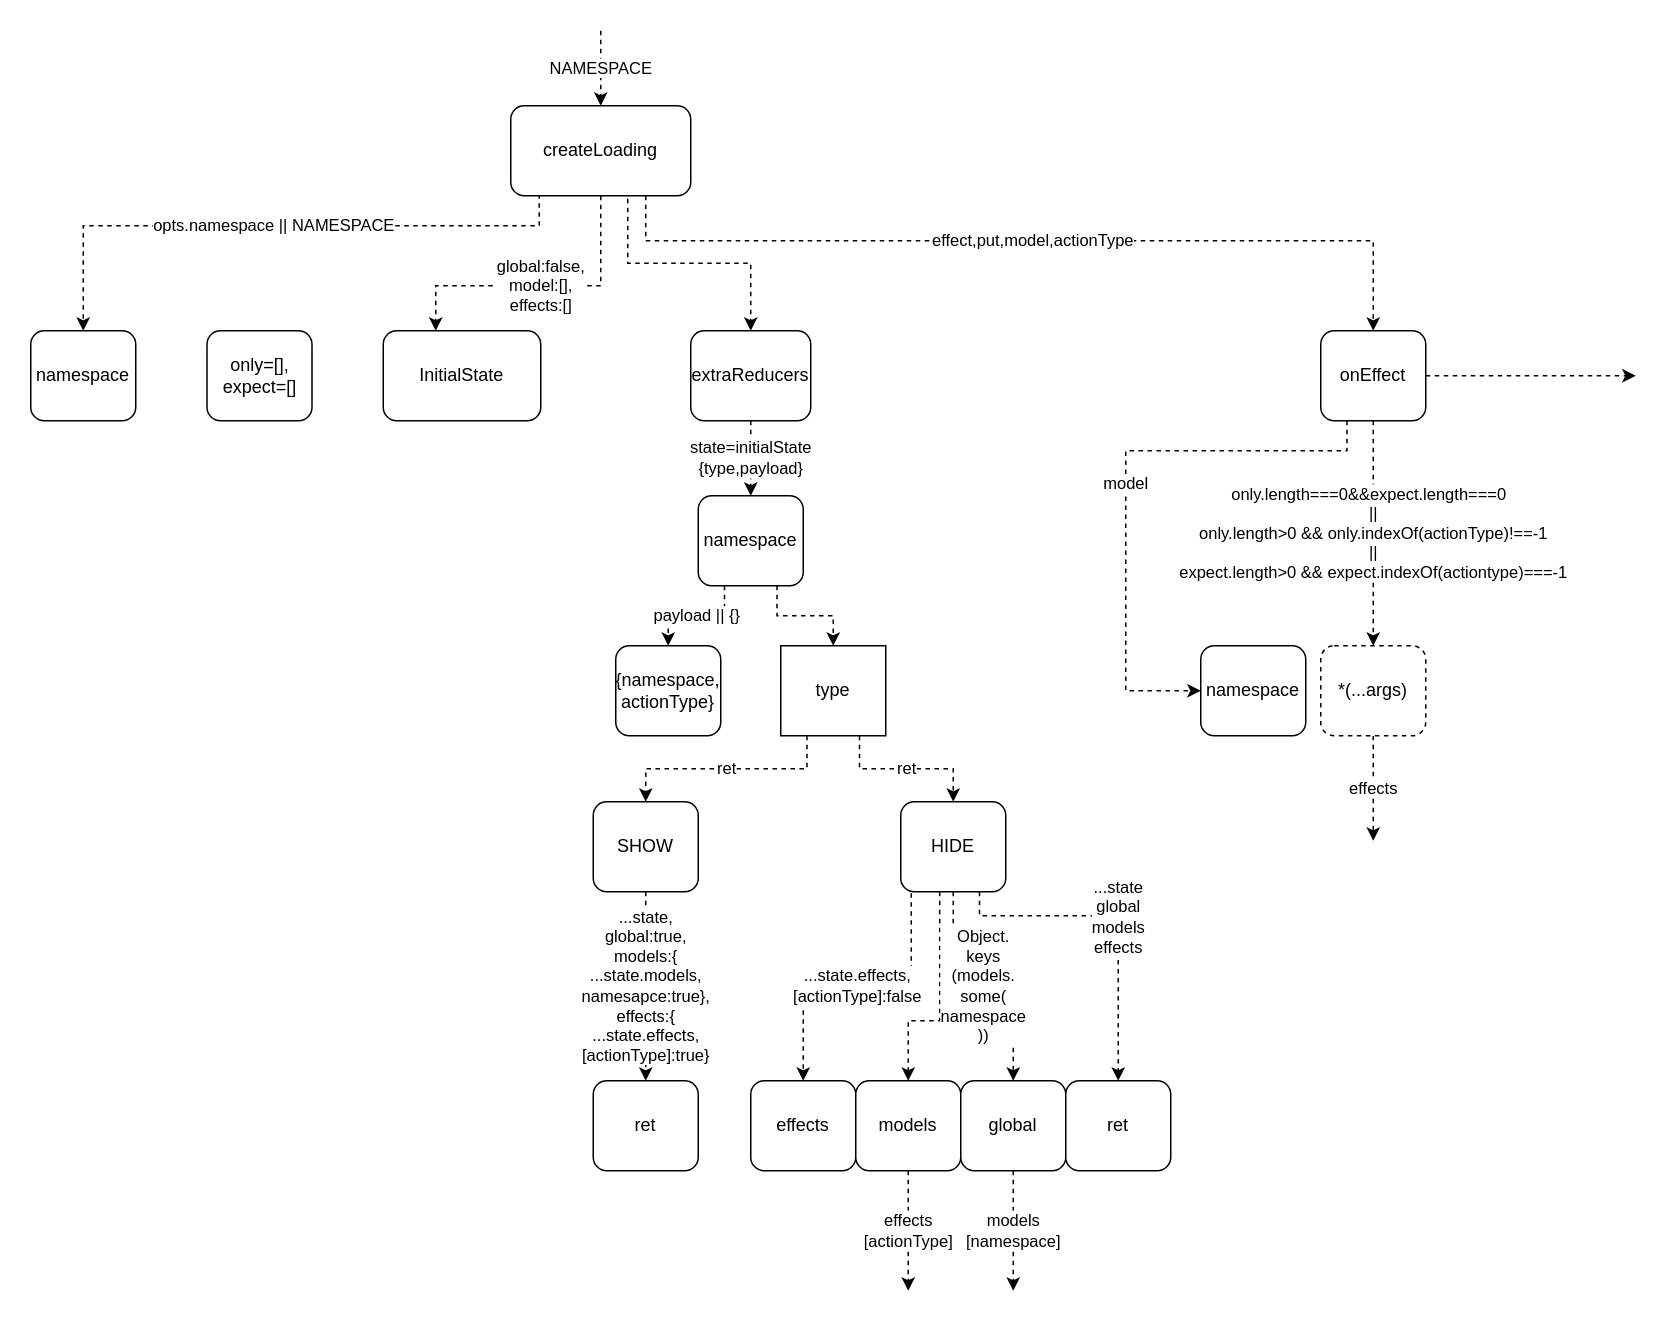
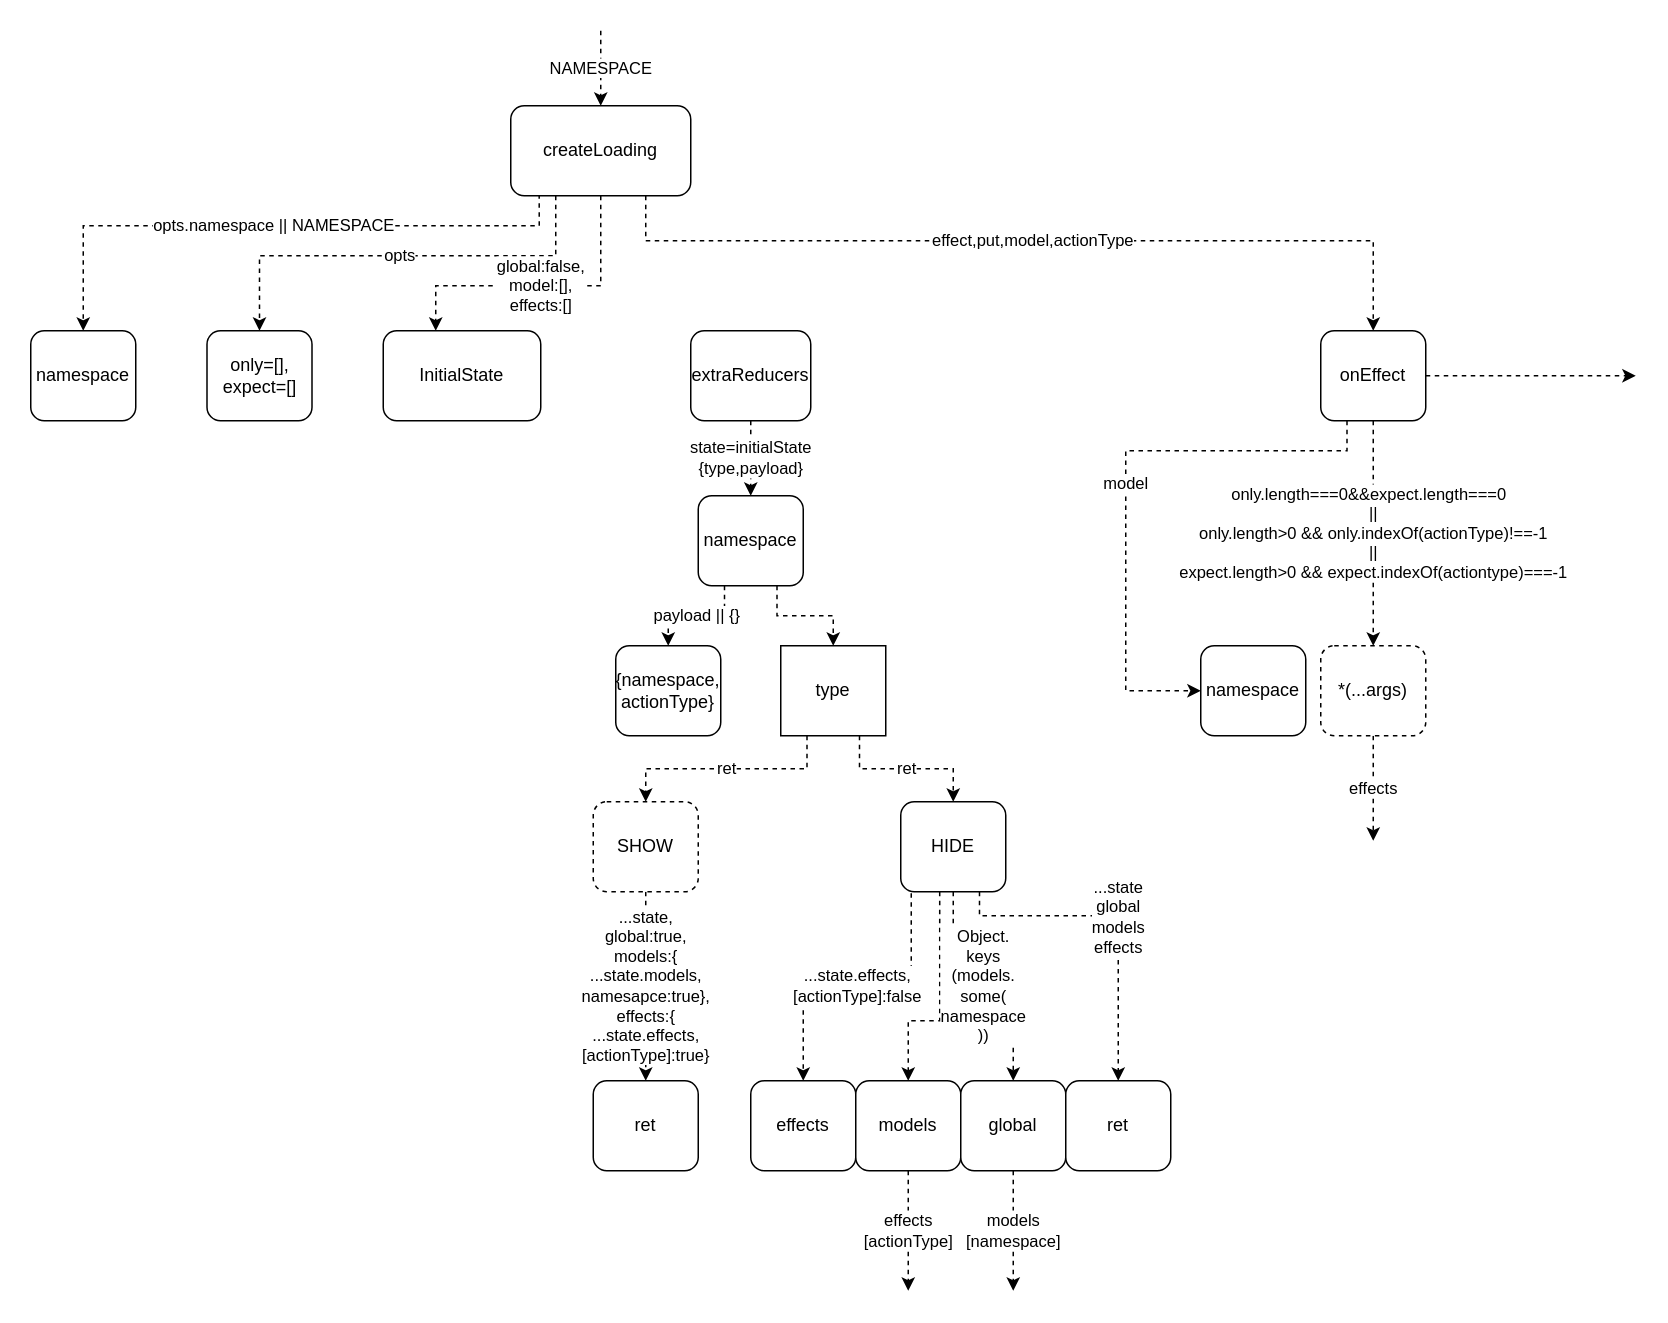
edge "createLoading" -> "only=[], expect=[]": added, label "opts"
edge "createLoading" -> "extraReducers": removed
node "SHOW": style solid -> dashed
